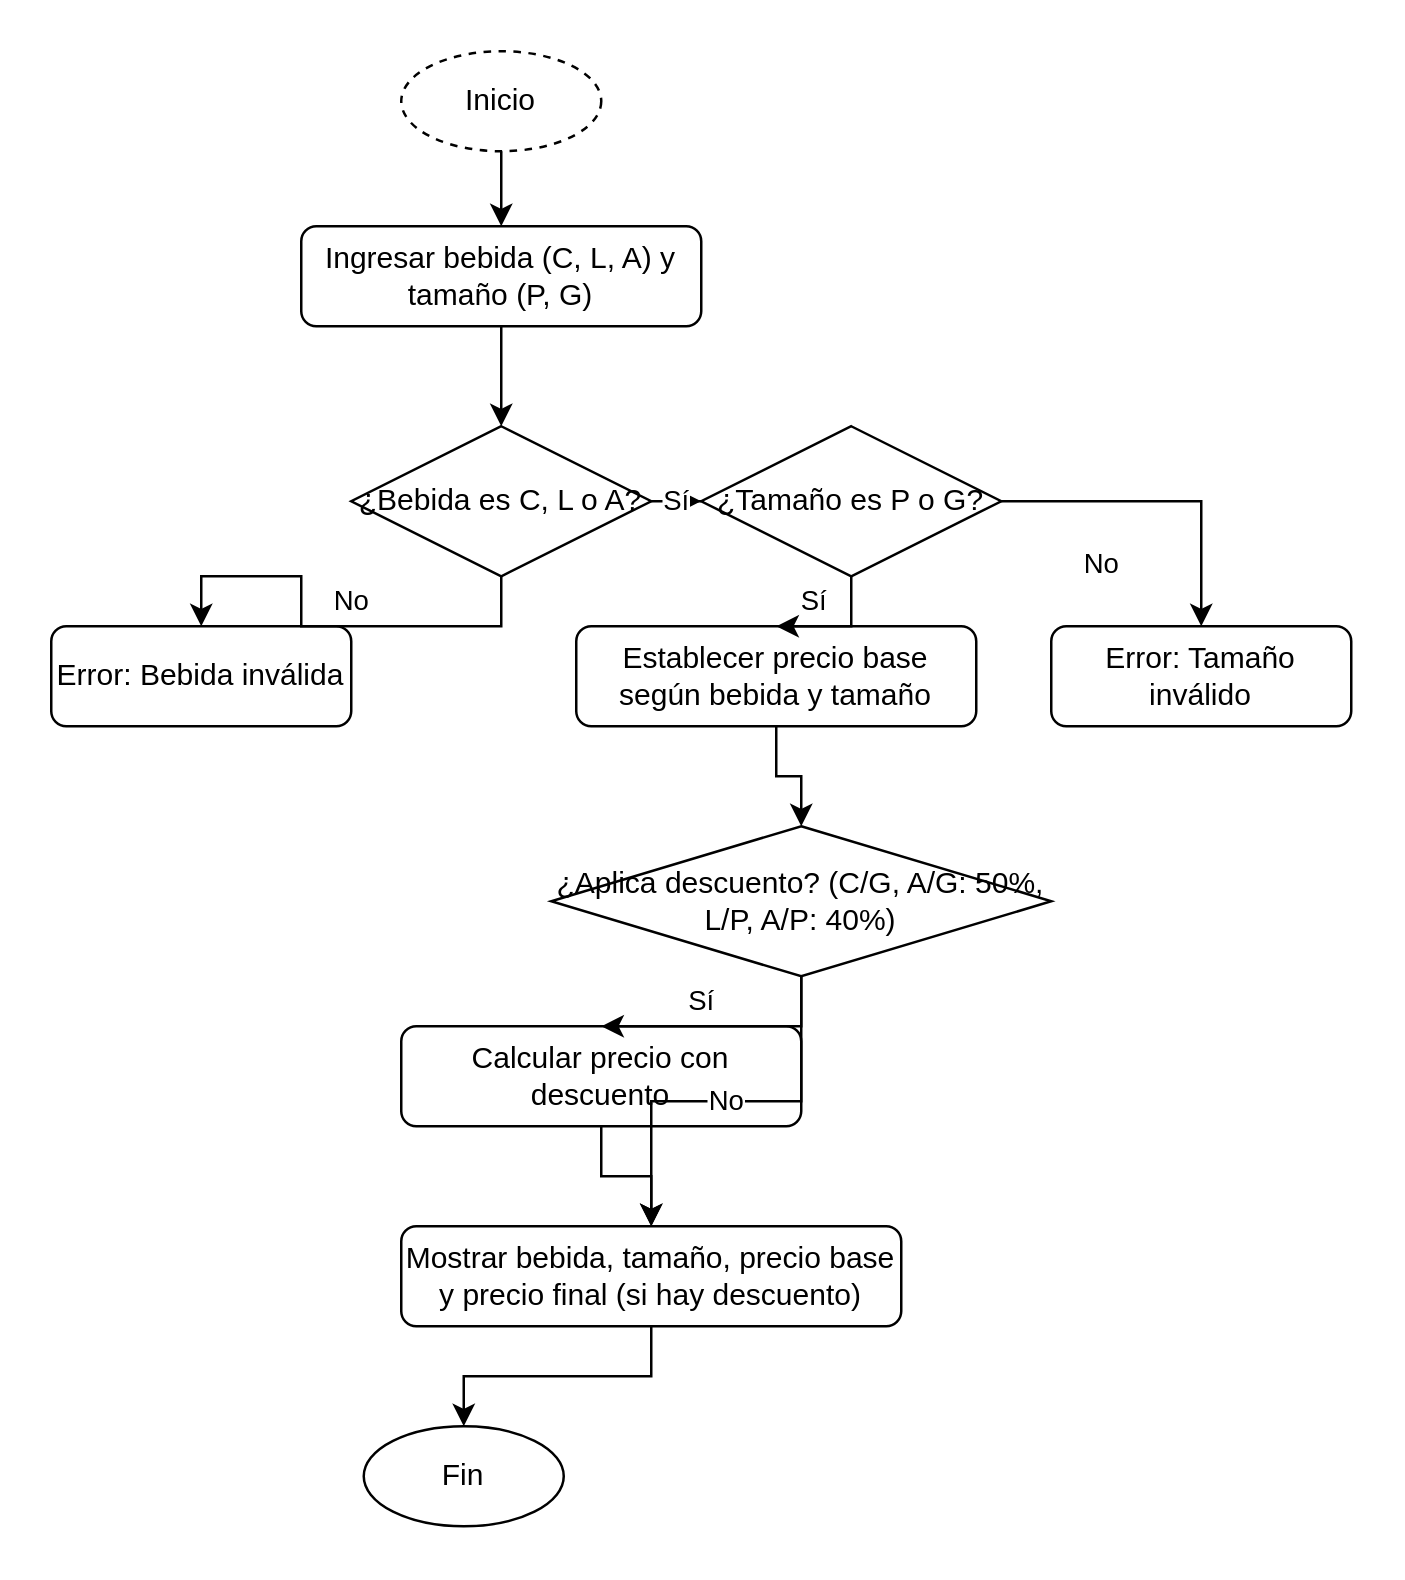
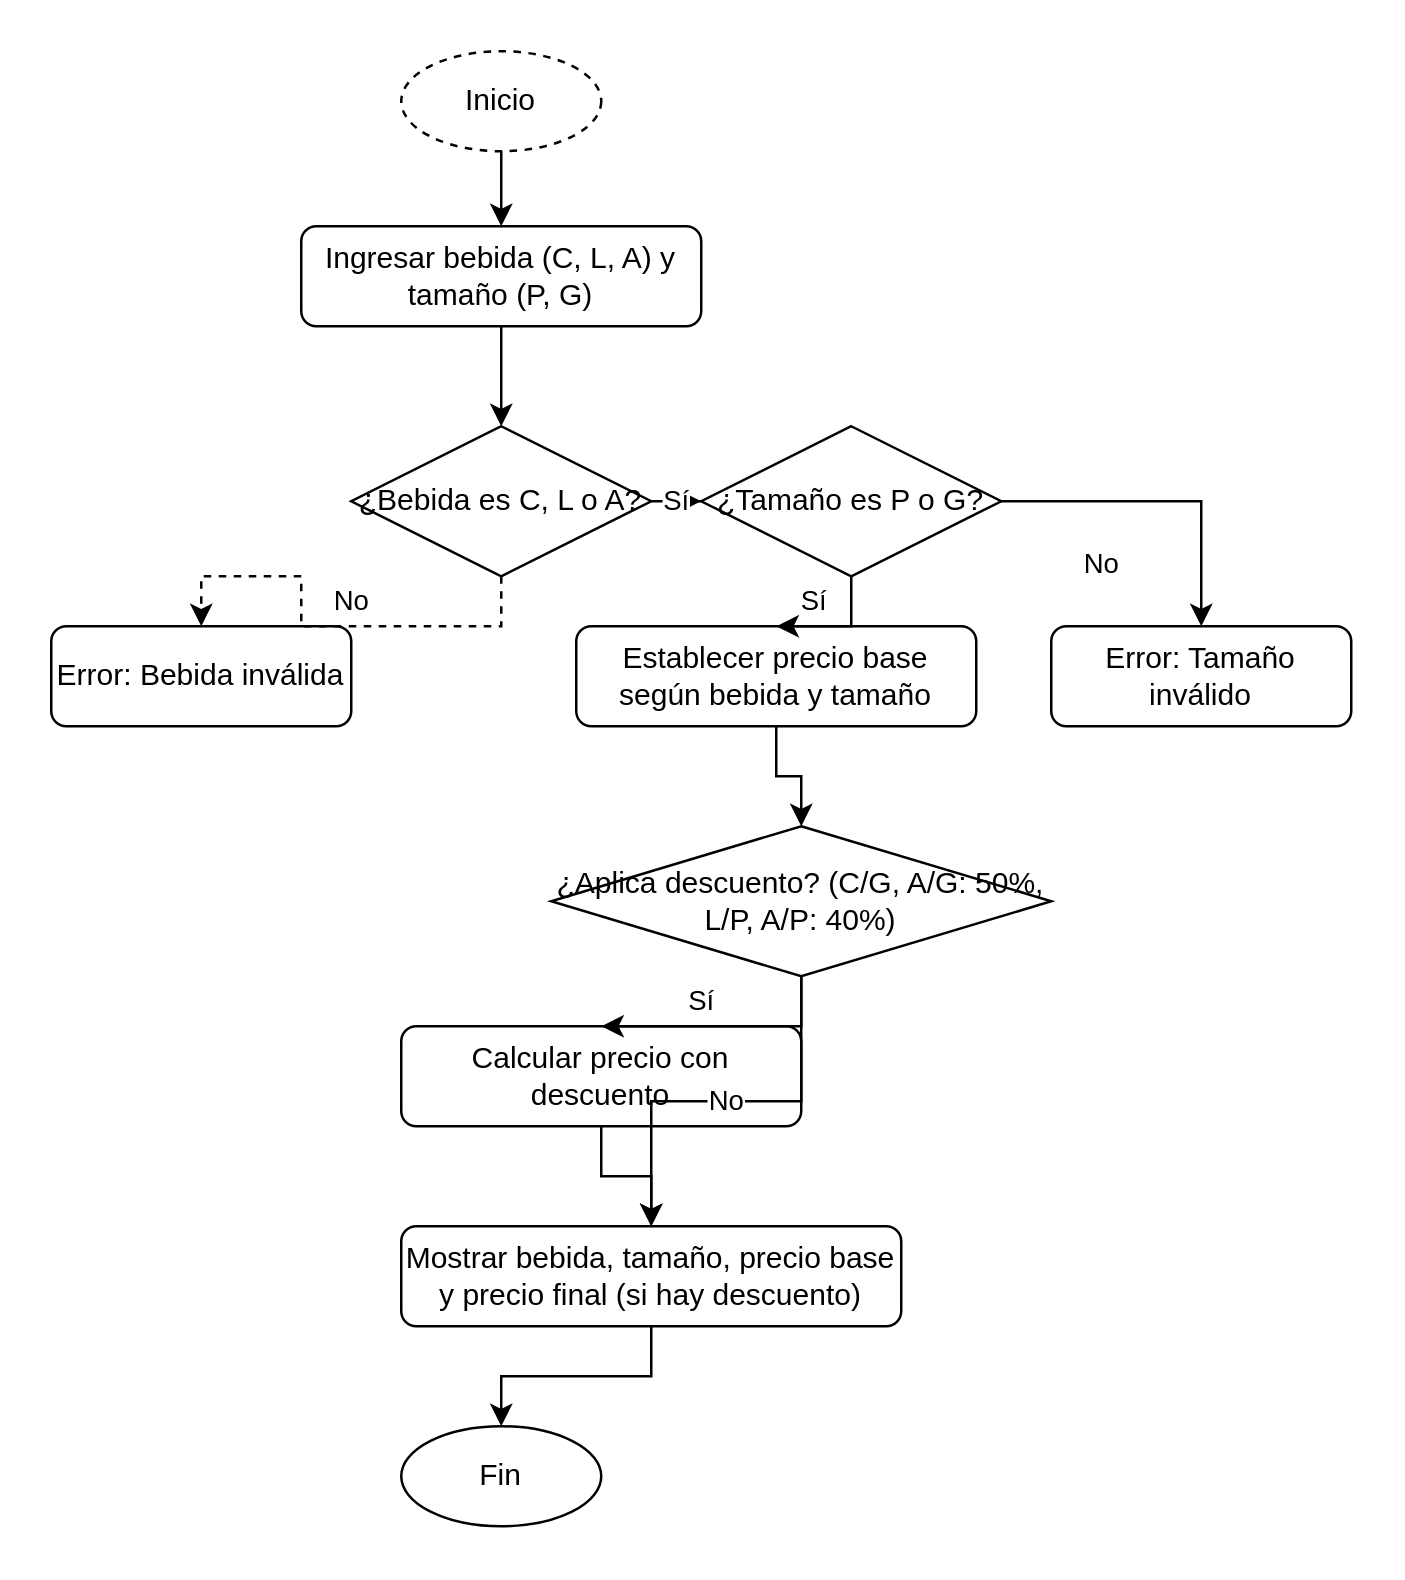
edge "¿Bebida es C, L o A?" -> "Error: Bebida inválida": style solid -> dashed
node "Fin": moved (464, 1476) -> (501, 1476)
